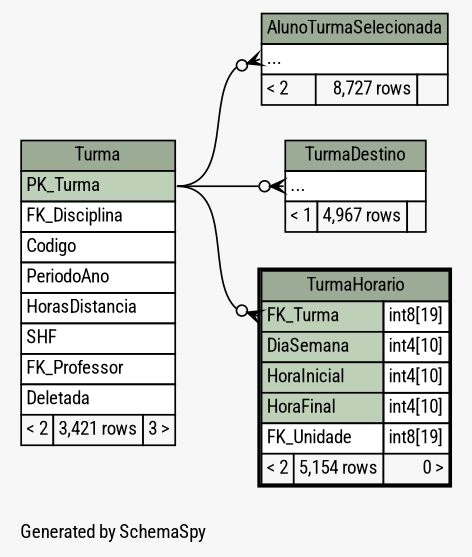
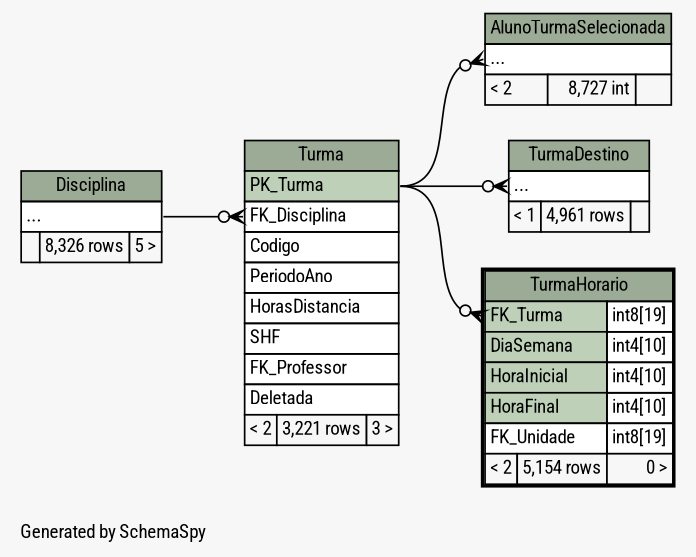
node "AlunoTurmaSelecionada": text "8,727 rows" -> "8,727 int"
node "TurmaDestino": text "4,967 rows" -> "4,961 rows"
node "Disciplina": added
node "Turma": text "3,421 rows" -> "3,221 rows"
